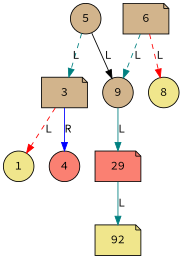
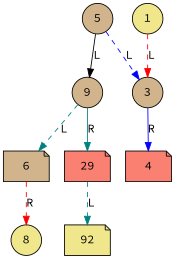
edge "5" -> "3": color teal -> blue
edge "6" -> "9": reversed
edge "6" -> "8": label "L" -> "R"
node "3": shape note -> circle
edge "3" -> "1": reversed
edge "9" -> "29": label "L" -> "R"
node "4": shape circle -> note
edge "29" -> "92": style solid -> dashed
